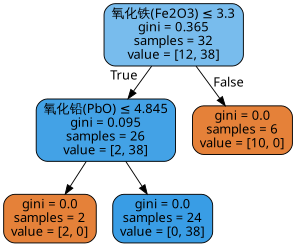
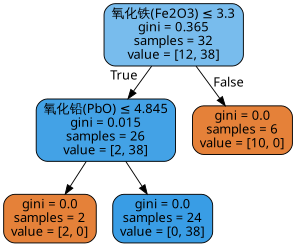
node "氧化铅(PbO) ≤ 4.845": text "gini = 0.095" -> "gini = 0.015"
